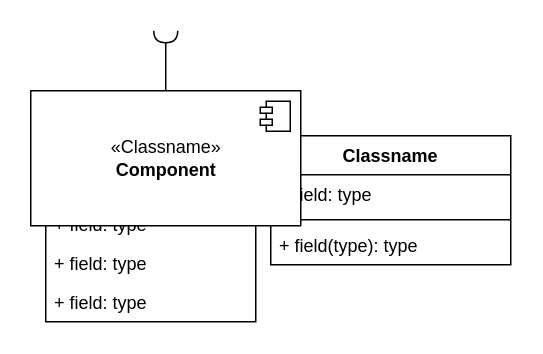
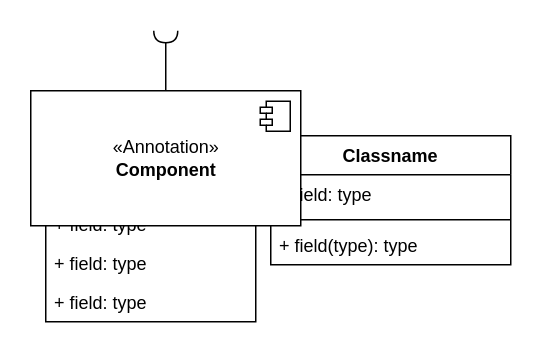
node "«Classname» Component": label "«Classname» Component" -> "«Annotation» Component"
